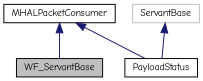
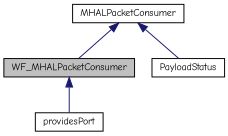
node "ServantBase": removed
node "WF_ServantBase": label "WF_ServantBase" -> "WF_MHALPacketConsumer"
node "providesPort": added
